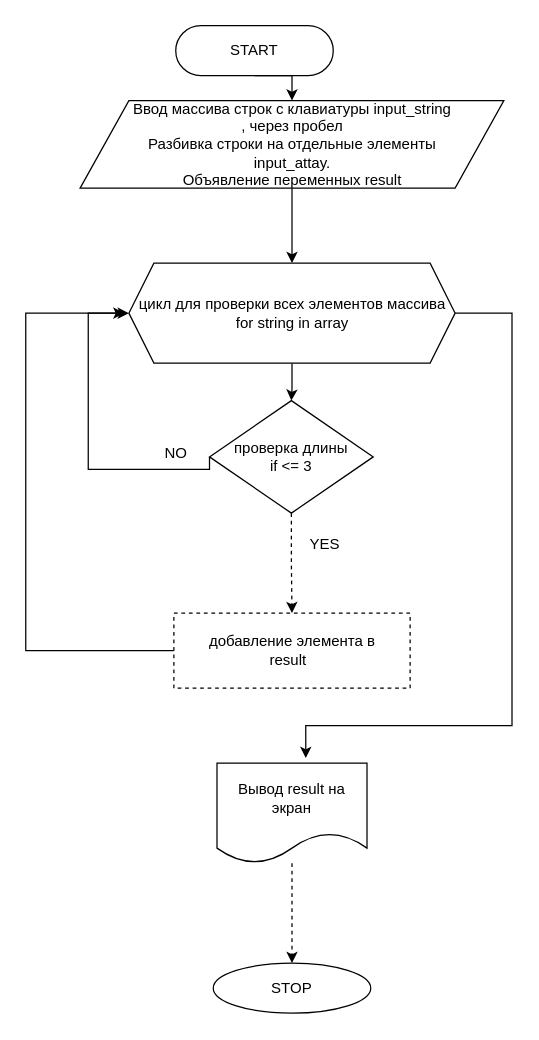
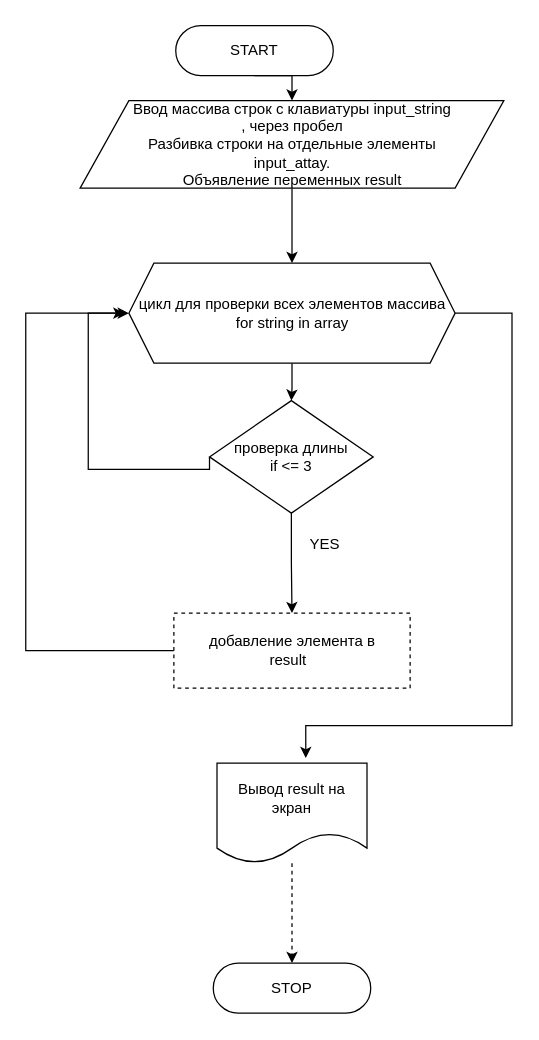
node "NO": removed
edge "проверка длины if <= 3" -> "добавление элемента в result": style dashed -> solid
node "STOP": shape ellipse -> rounded rectangle
